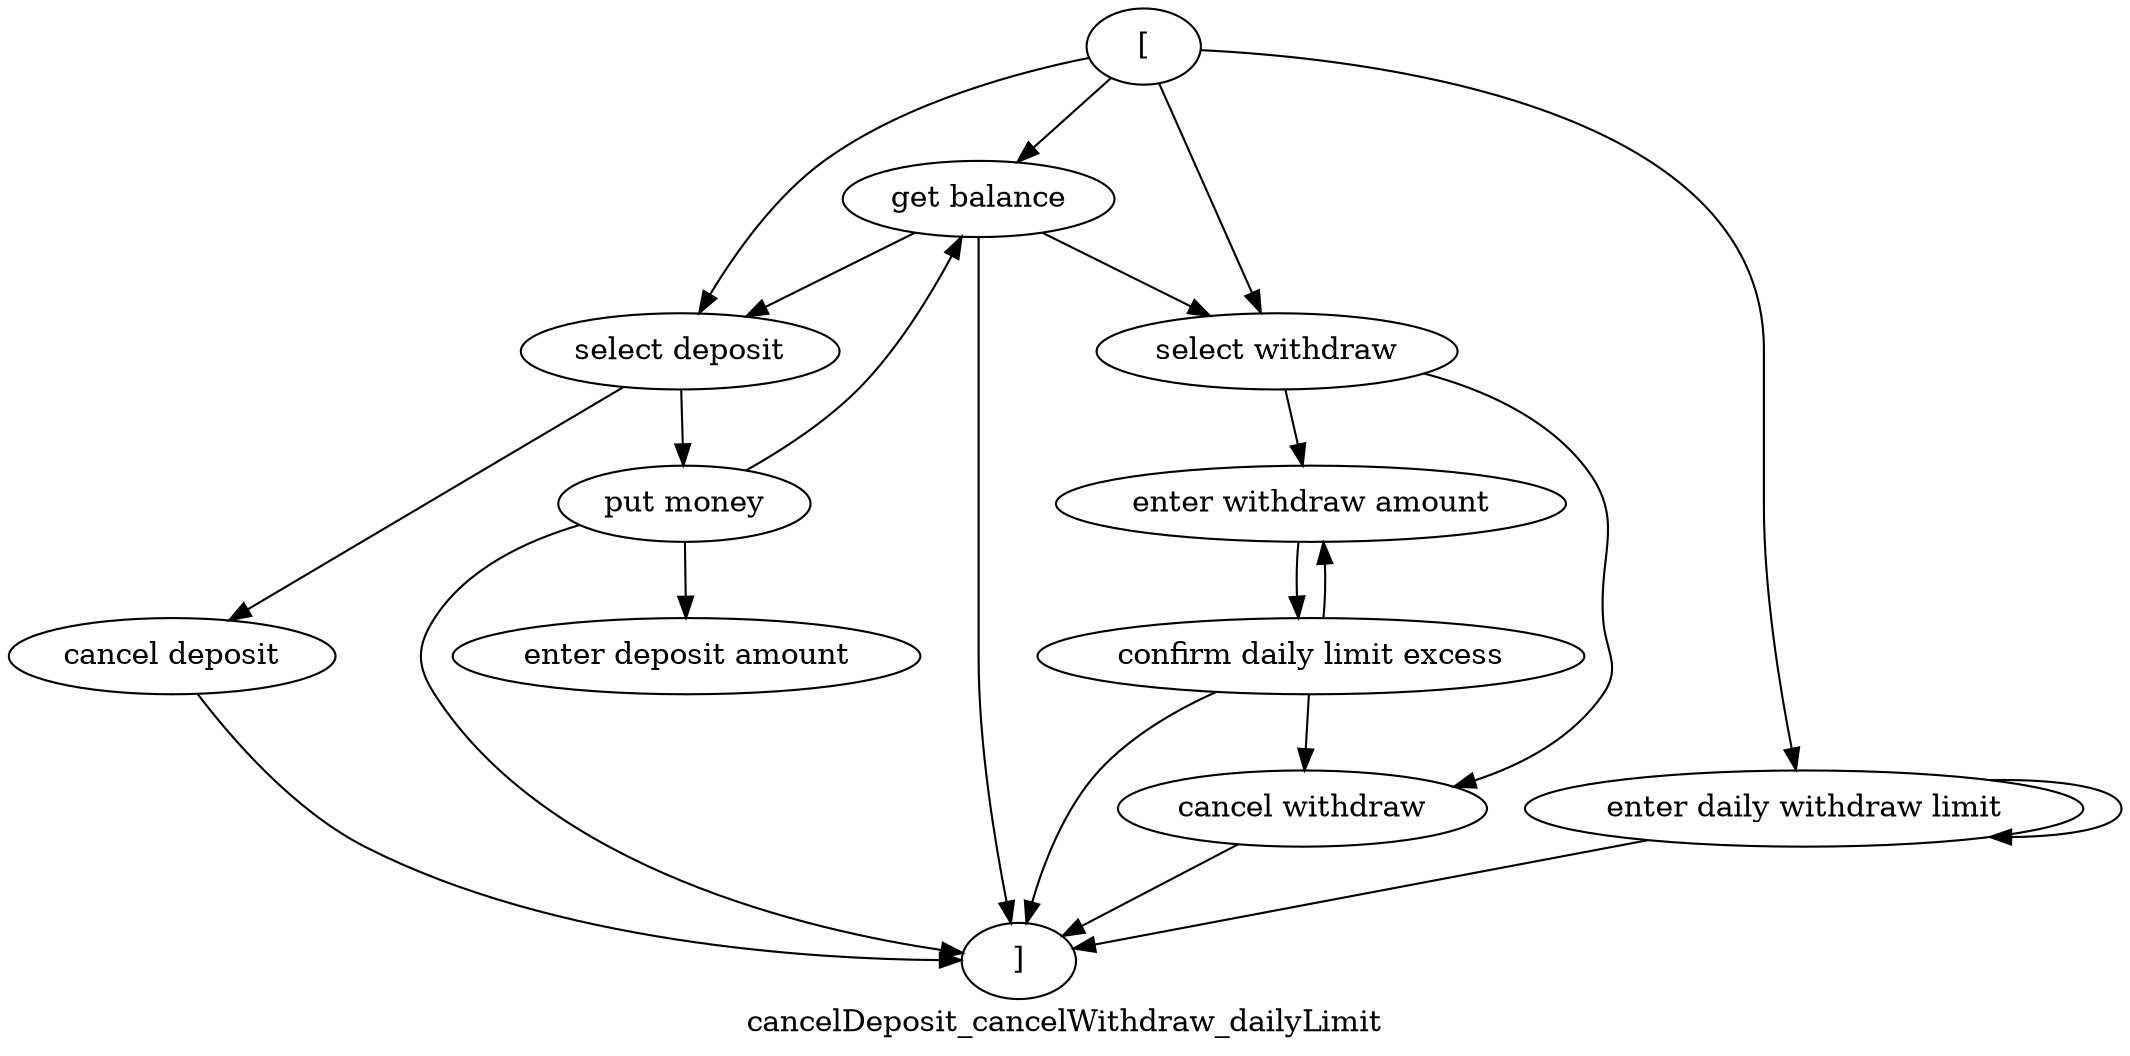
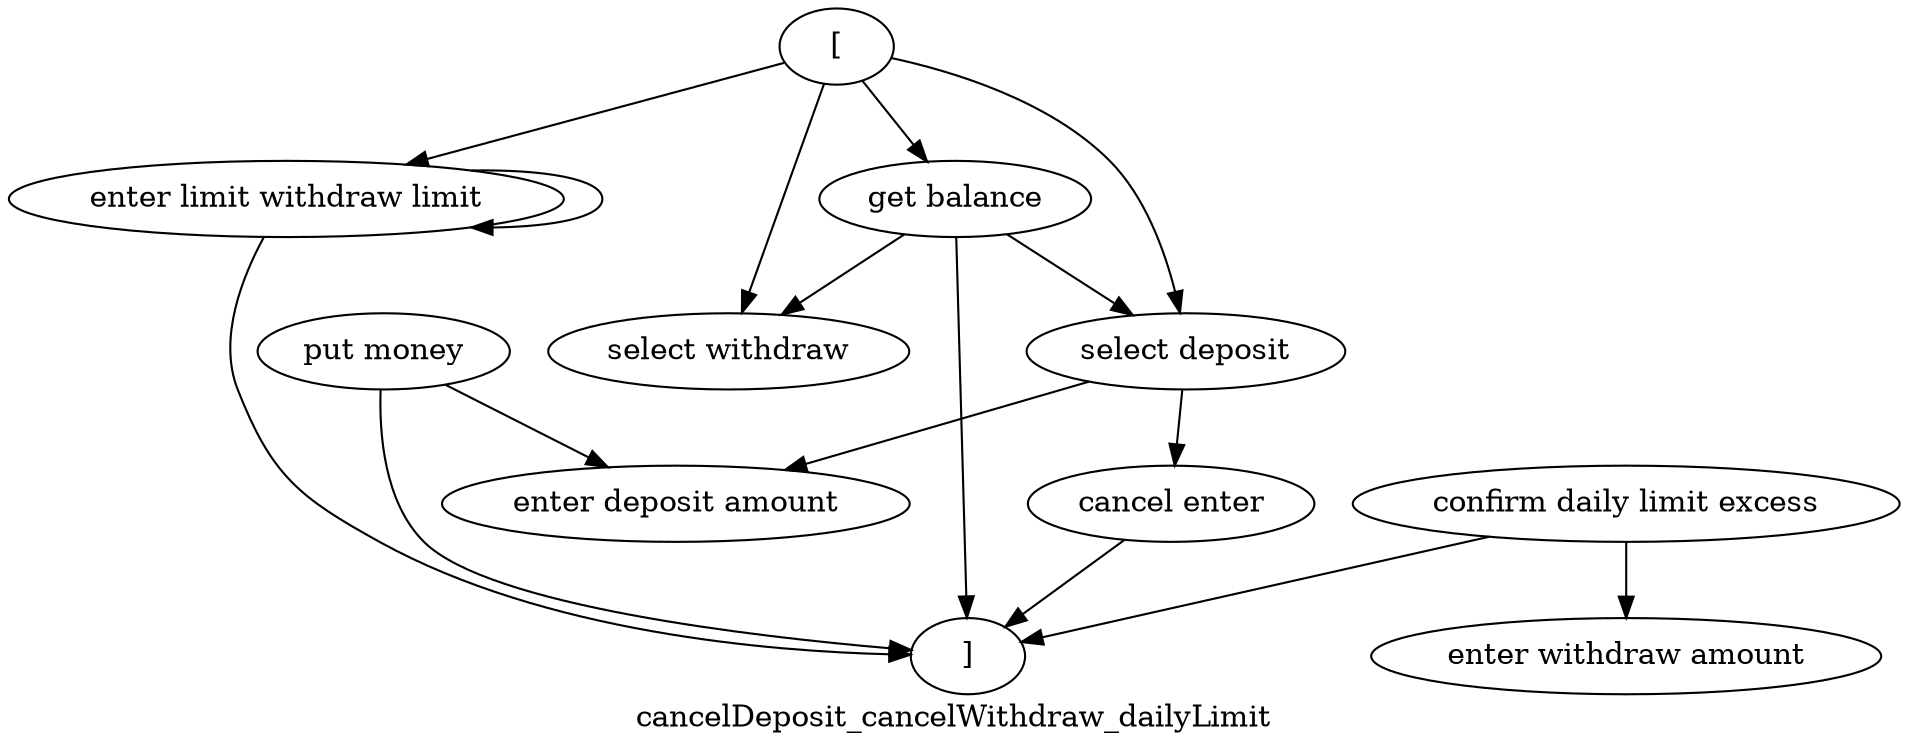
edge "put money" -> "get balance": removed
edge "select deposit" -> "put money": now "select deposit" -> "enter deposit amount"
edge "select withdraw" -> "enter withdraw amount": removed
edge "enter withdraw amount" -> "confirm daily limit excess": removed
node "cancel deposit": label "cancel deposit" -> "cancel enter"
node "cancel withdraw": removed
node "enter daily withdraw limit": label "enter daily withdraw limit" -> "enter limit withdraw limit"
